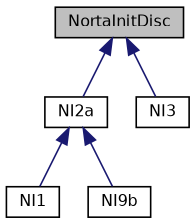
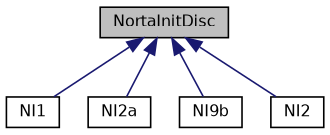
node "NI3": label "NI3" -> "NI2"
edge "NI1" -> "NI2a": now "NI1" -> "NortaInitDisc"
edge "NI9b" -> "NI2a": now "NI9b" -> "NortaInitDisc"
